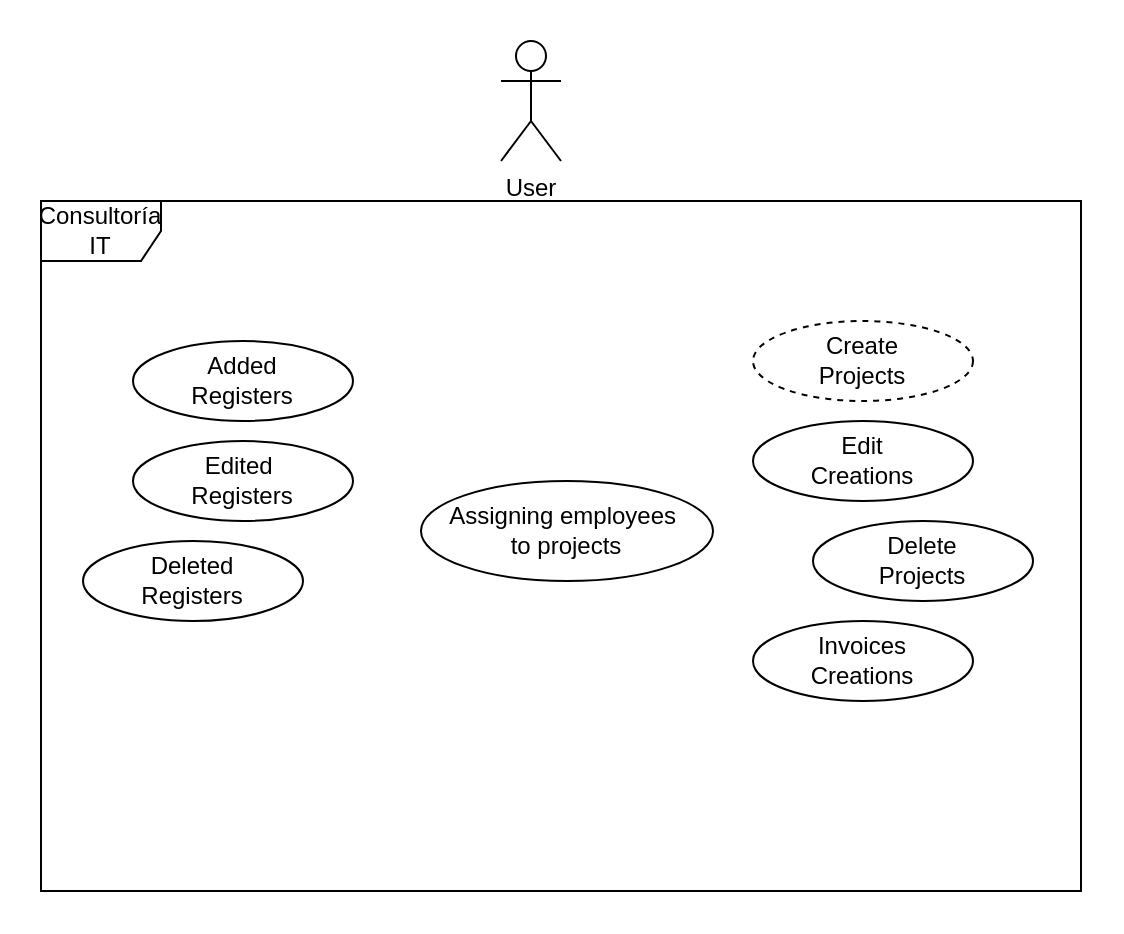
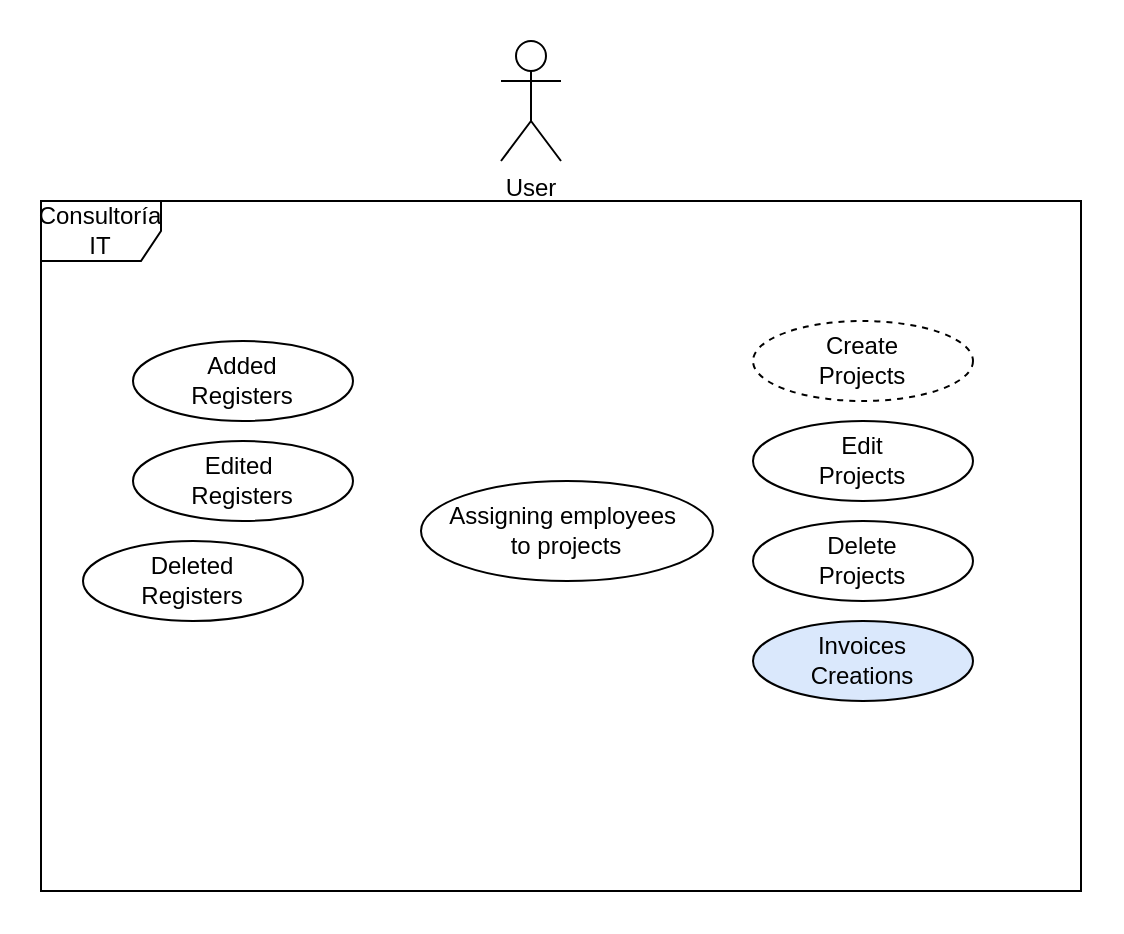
node "Edit Creations": label "Edit Creations" -> "Edit Projects"
node "Delete Projects": moved (923, 561) -> (863, 561)
node "Invoices Creations": fillcolor #ffffff -> #dae8fc
